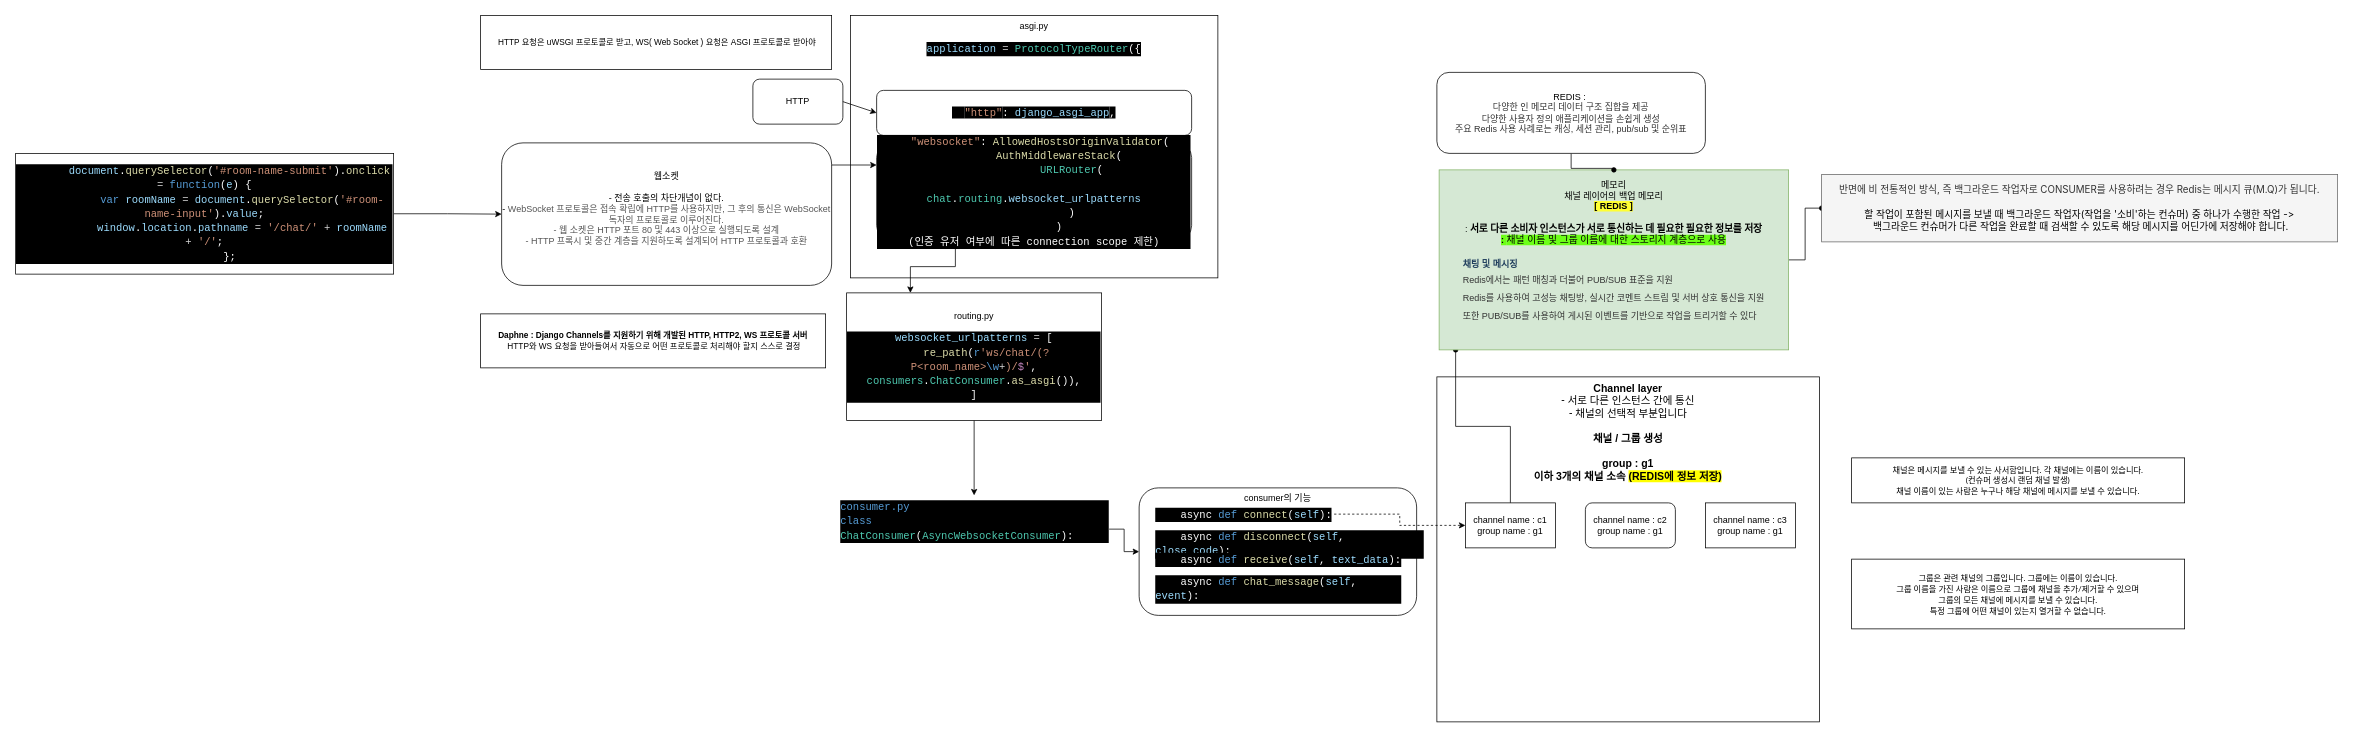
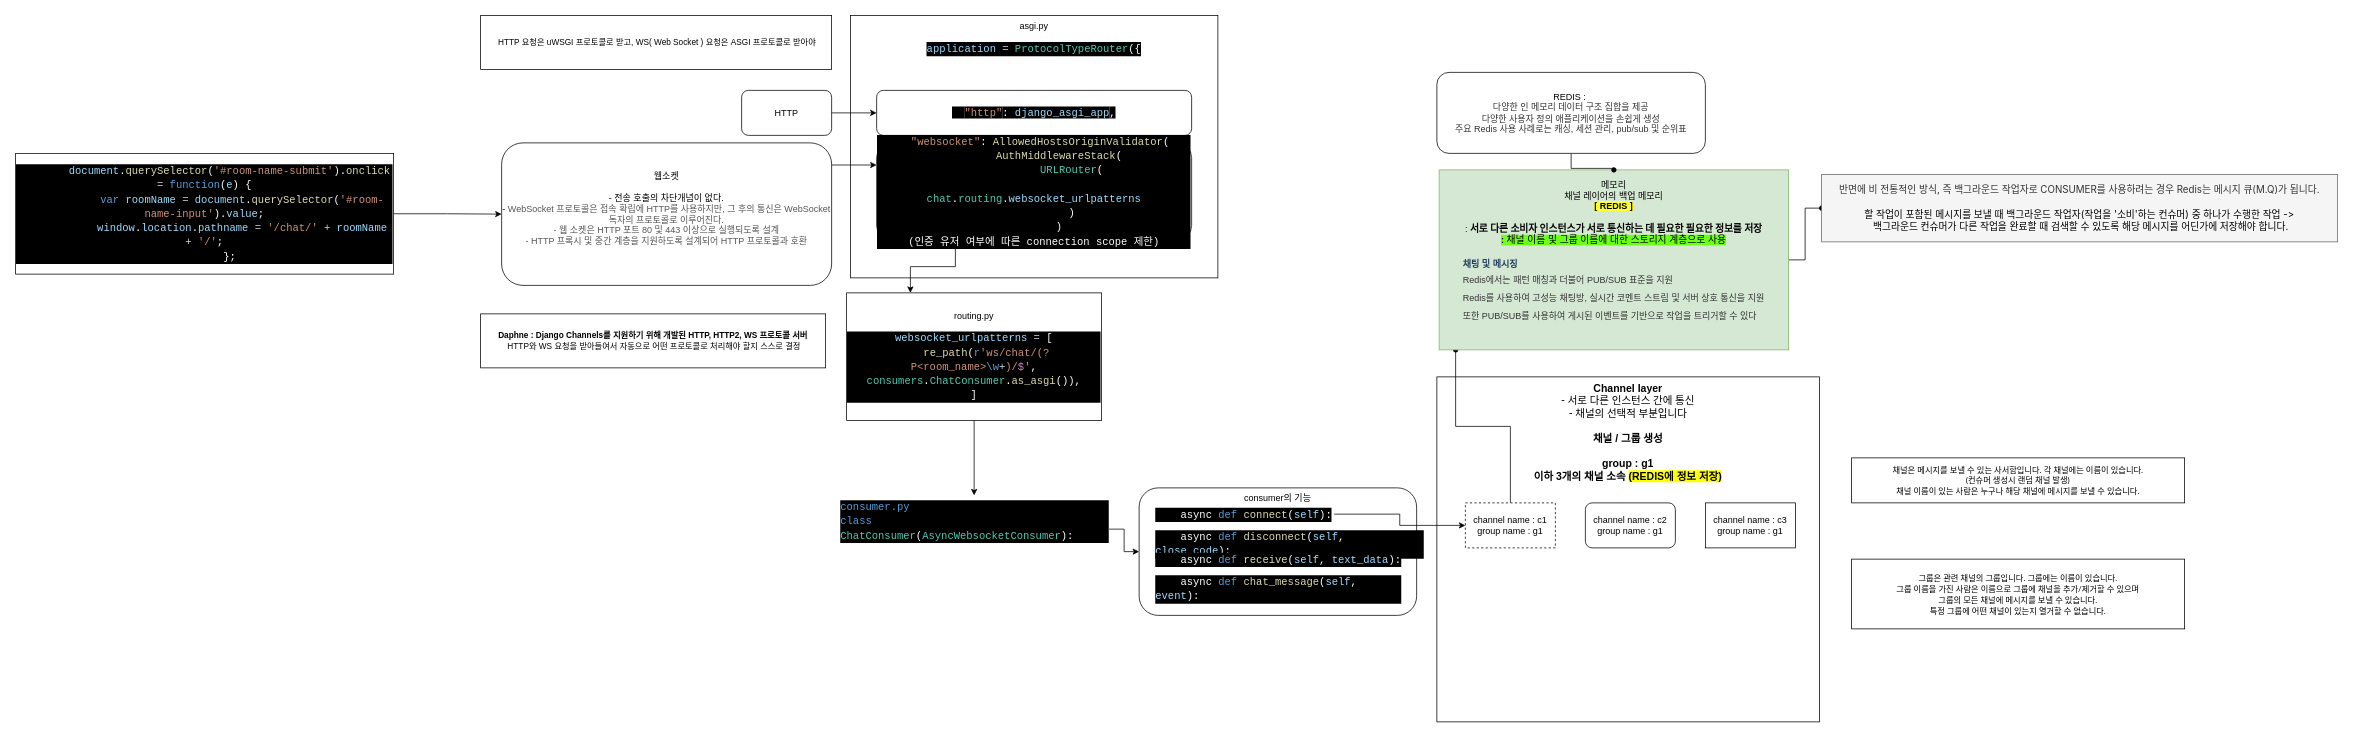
node "HTTP": moved (798, 102) -> (786, 113)
edge "async def connect(self):" -> "channel name : c1 group name : g1": style dashed -> solid
node "channel name : c1 group name : g1": style solid -> dashed
